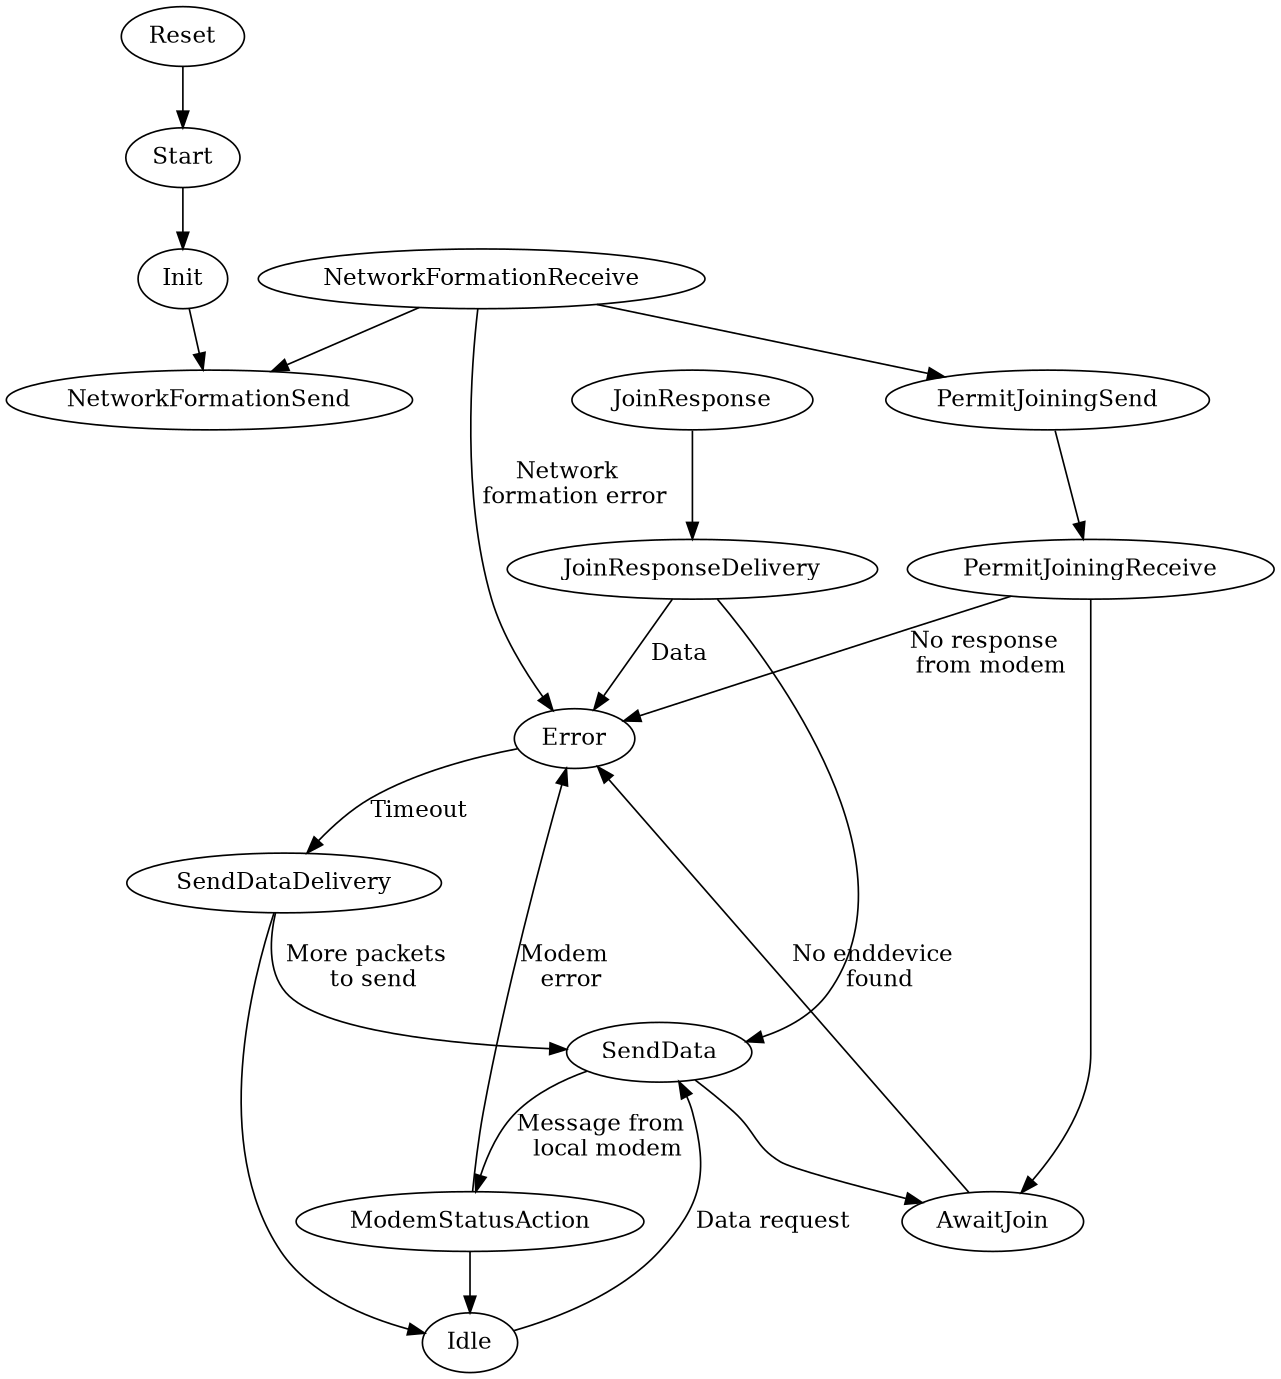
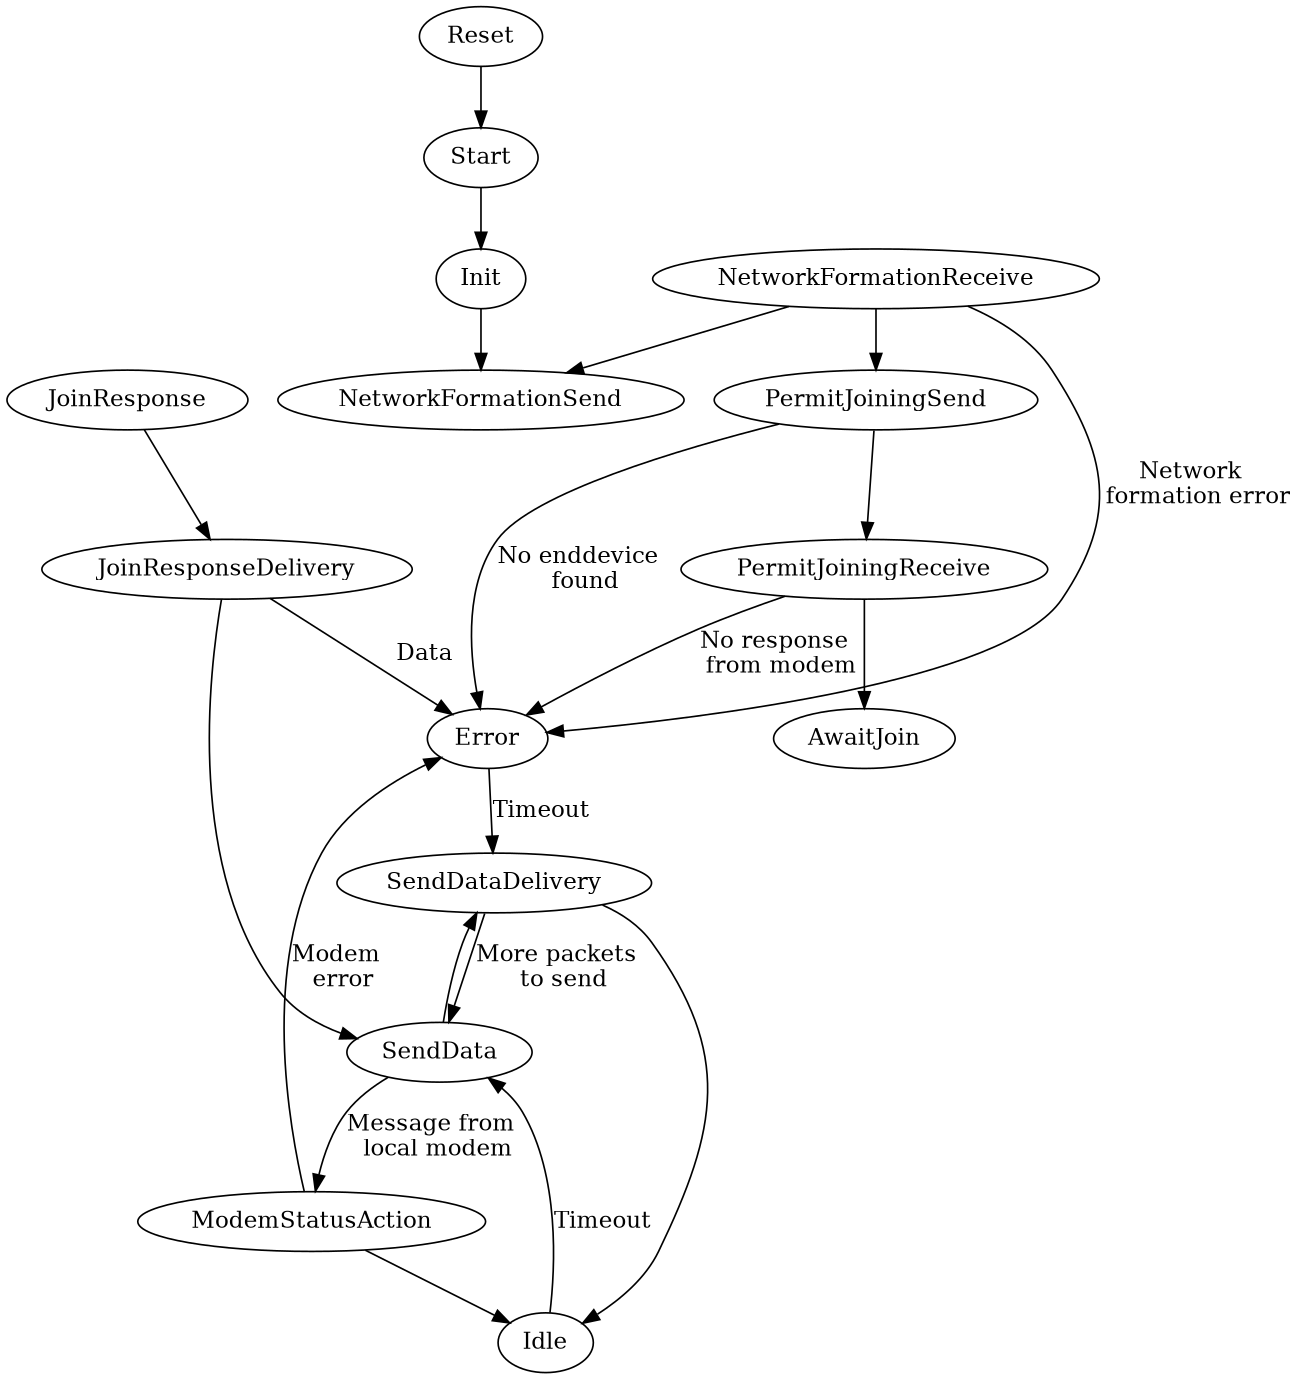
edge "AwaitJoin" -> "Error": now "PermitJoiningSend" -> "Error"
edge "SendData" -> "AwaitJoin": now "SendData" -> "SendDataDelivery"
edge "Idle" -> "SendData": label "Data request" -> "Timeout"
